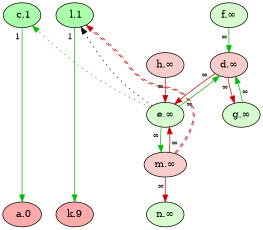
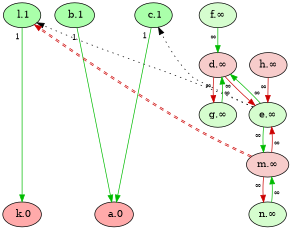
node "b.1": added
edge "e.∞" -> "c.1": color #00bb00 -> black
edge "n.∞" -> "m.∞": added
node "k.9": label "k.9" -> "k.0"
